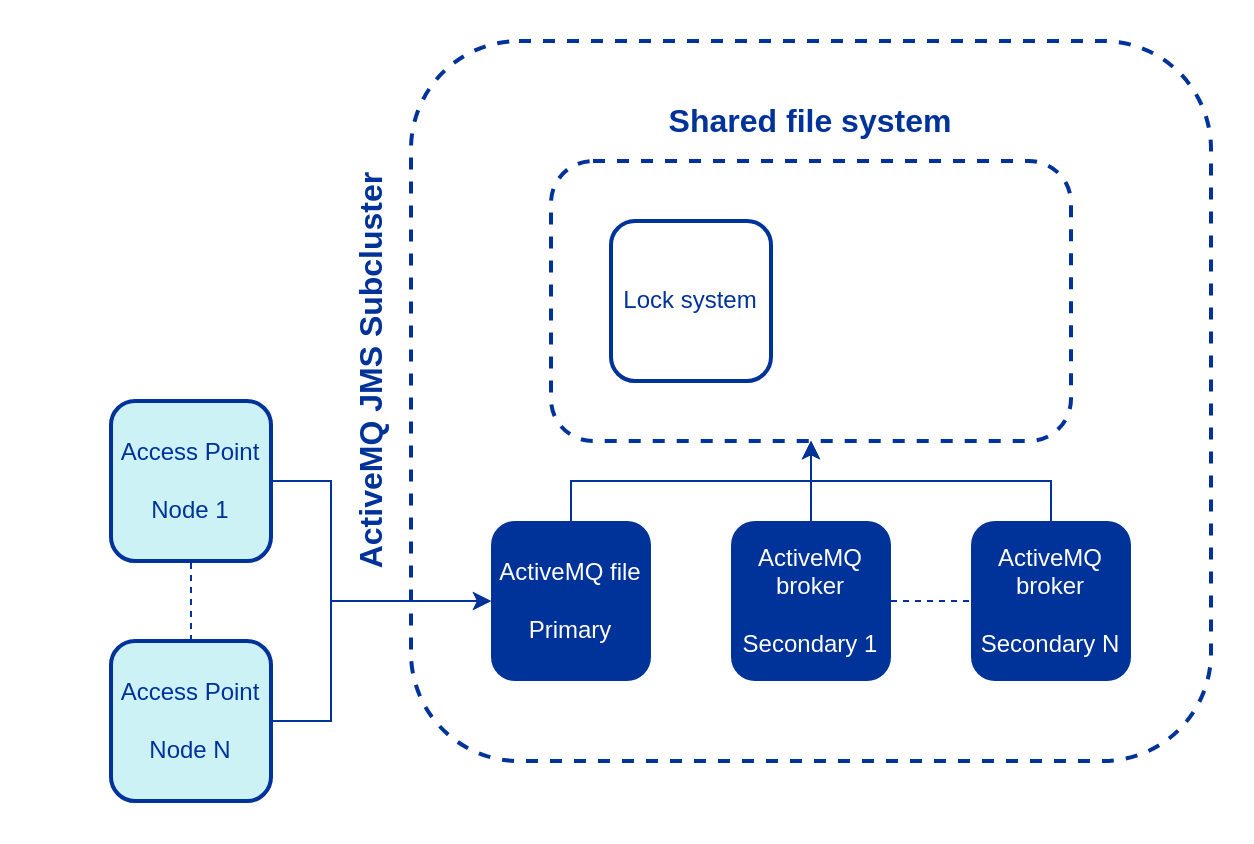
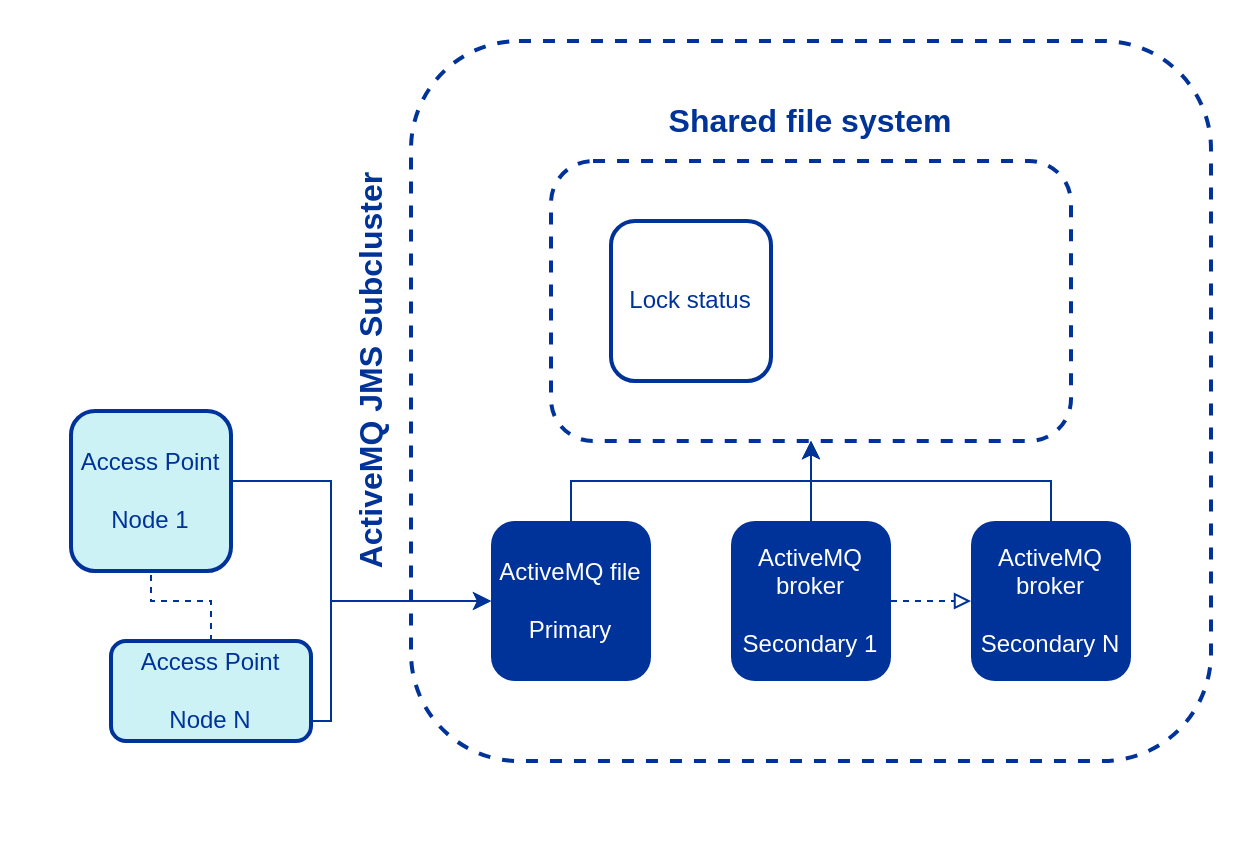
node "Lock system": label "Lock system" -> "Lock status"
node "Access Point Node 1": moved (191, 481) -> (151, 491)
edge "ActiveMQ broker Secondary 1" -- "ActiveMQ broker Secondary N": arrowhead none -> block
node "Access Point Node N": size 160x160 -> 200x100
